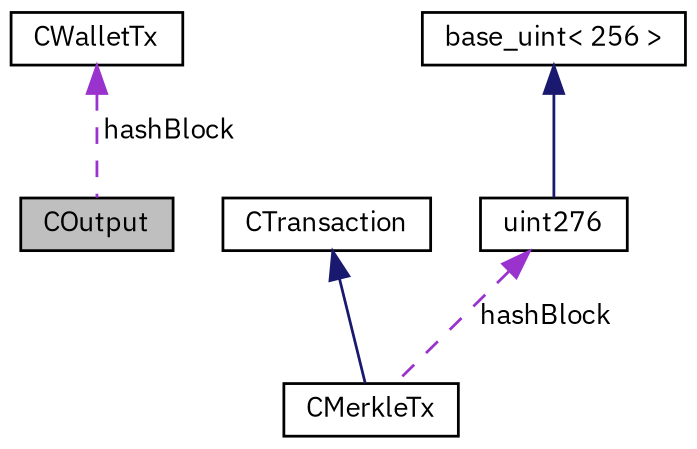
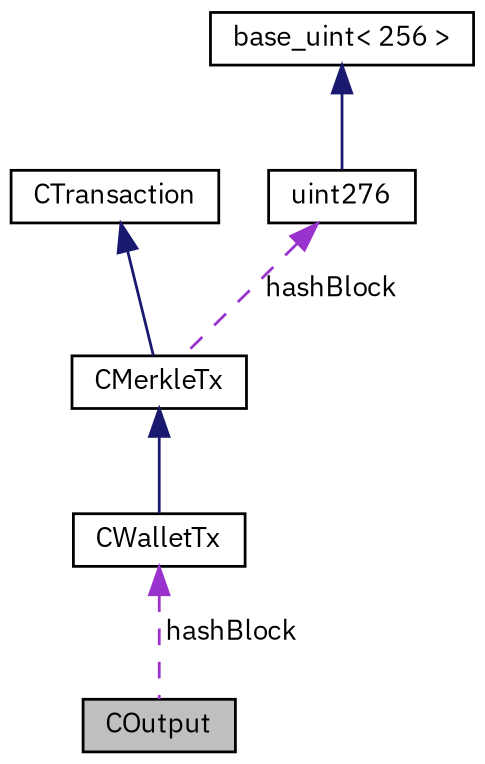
edge "CWalletTx" -> "CMerkleTx": added
